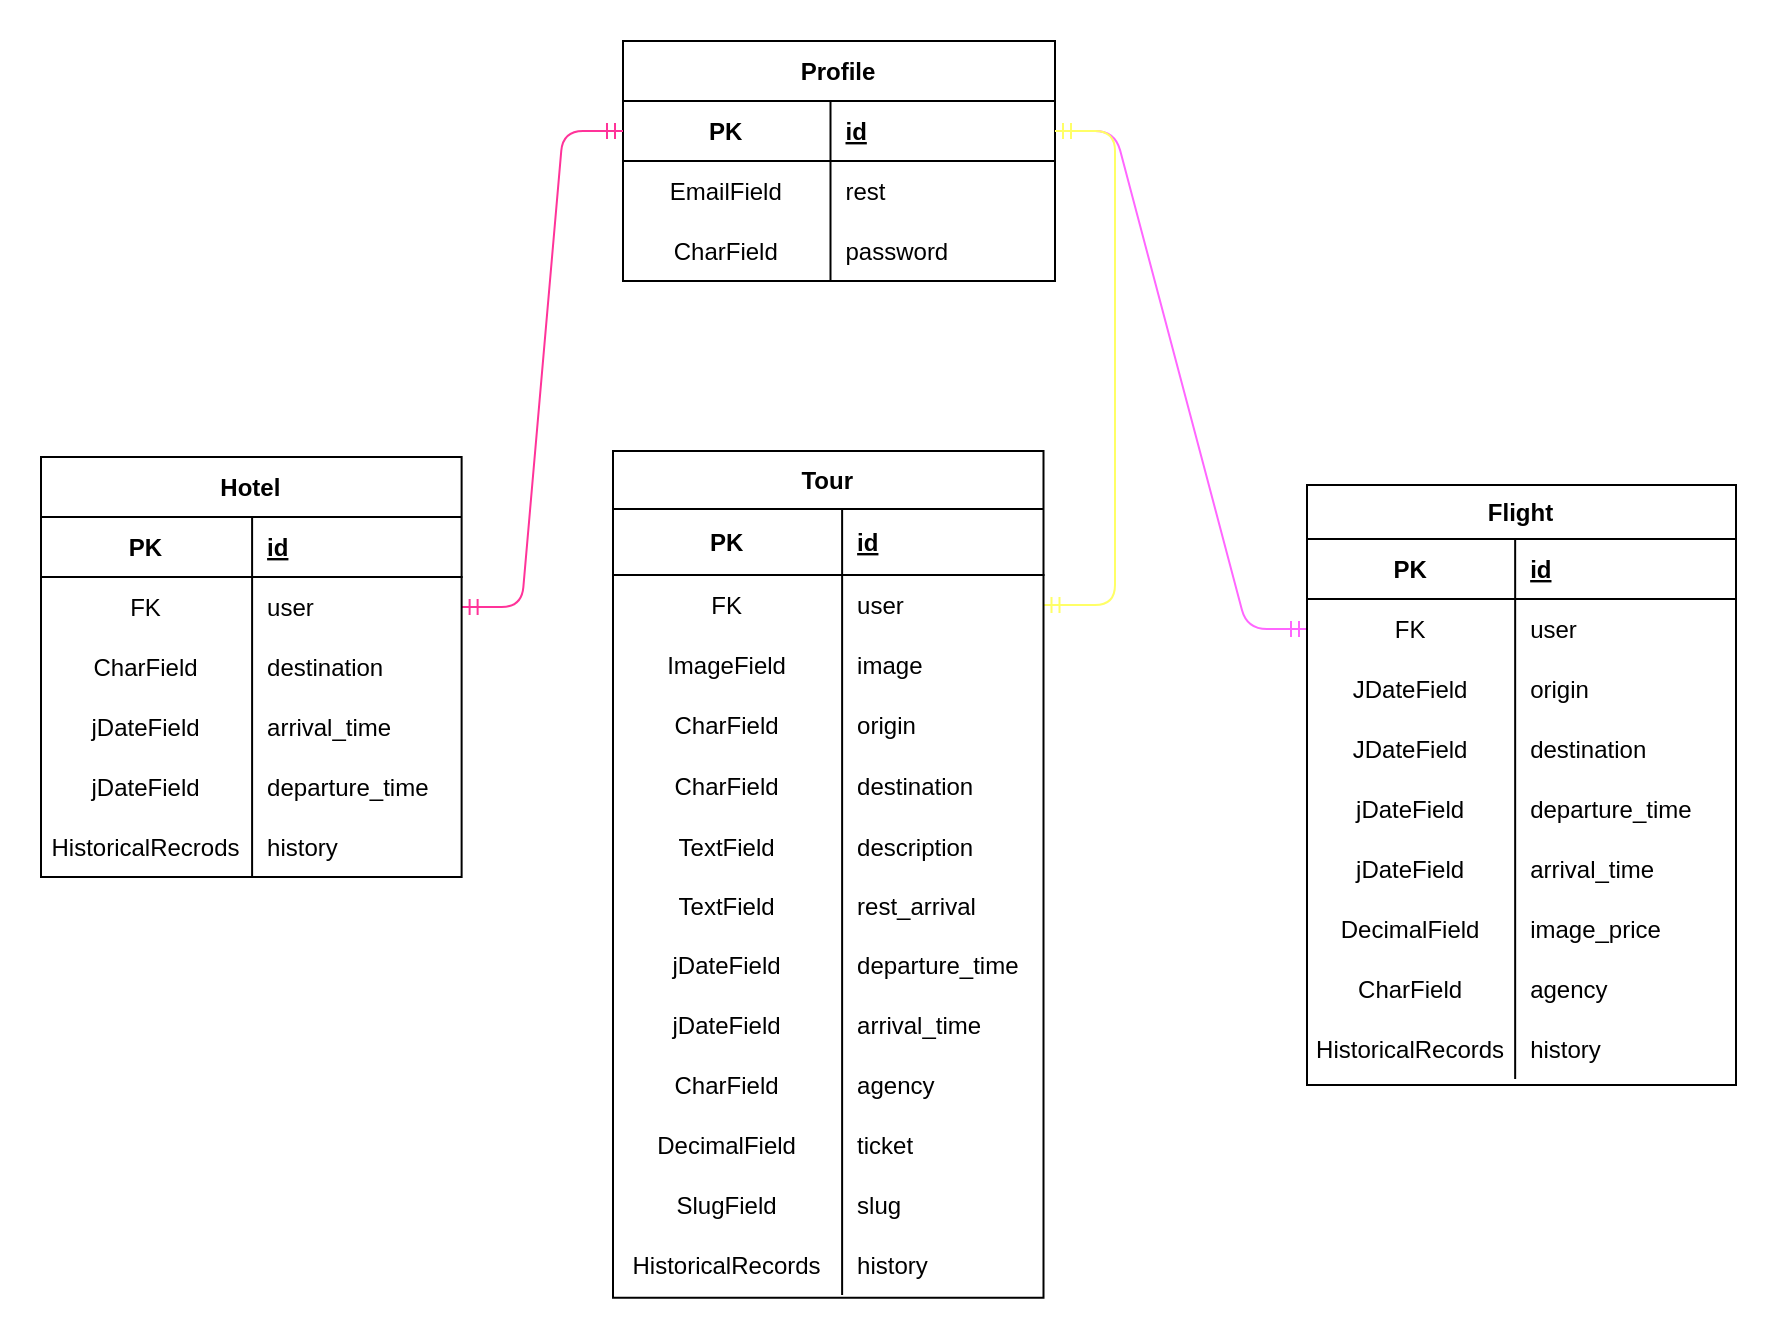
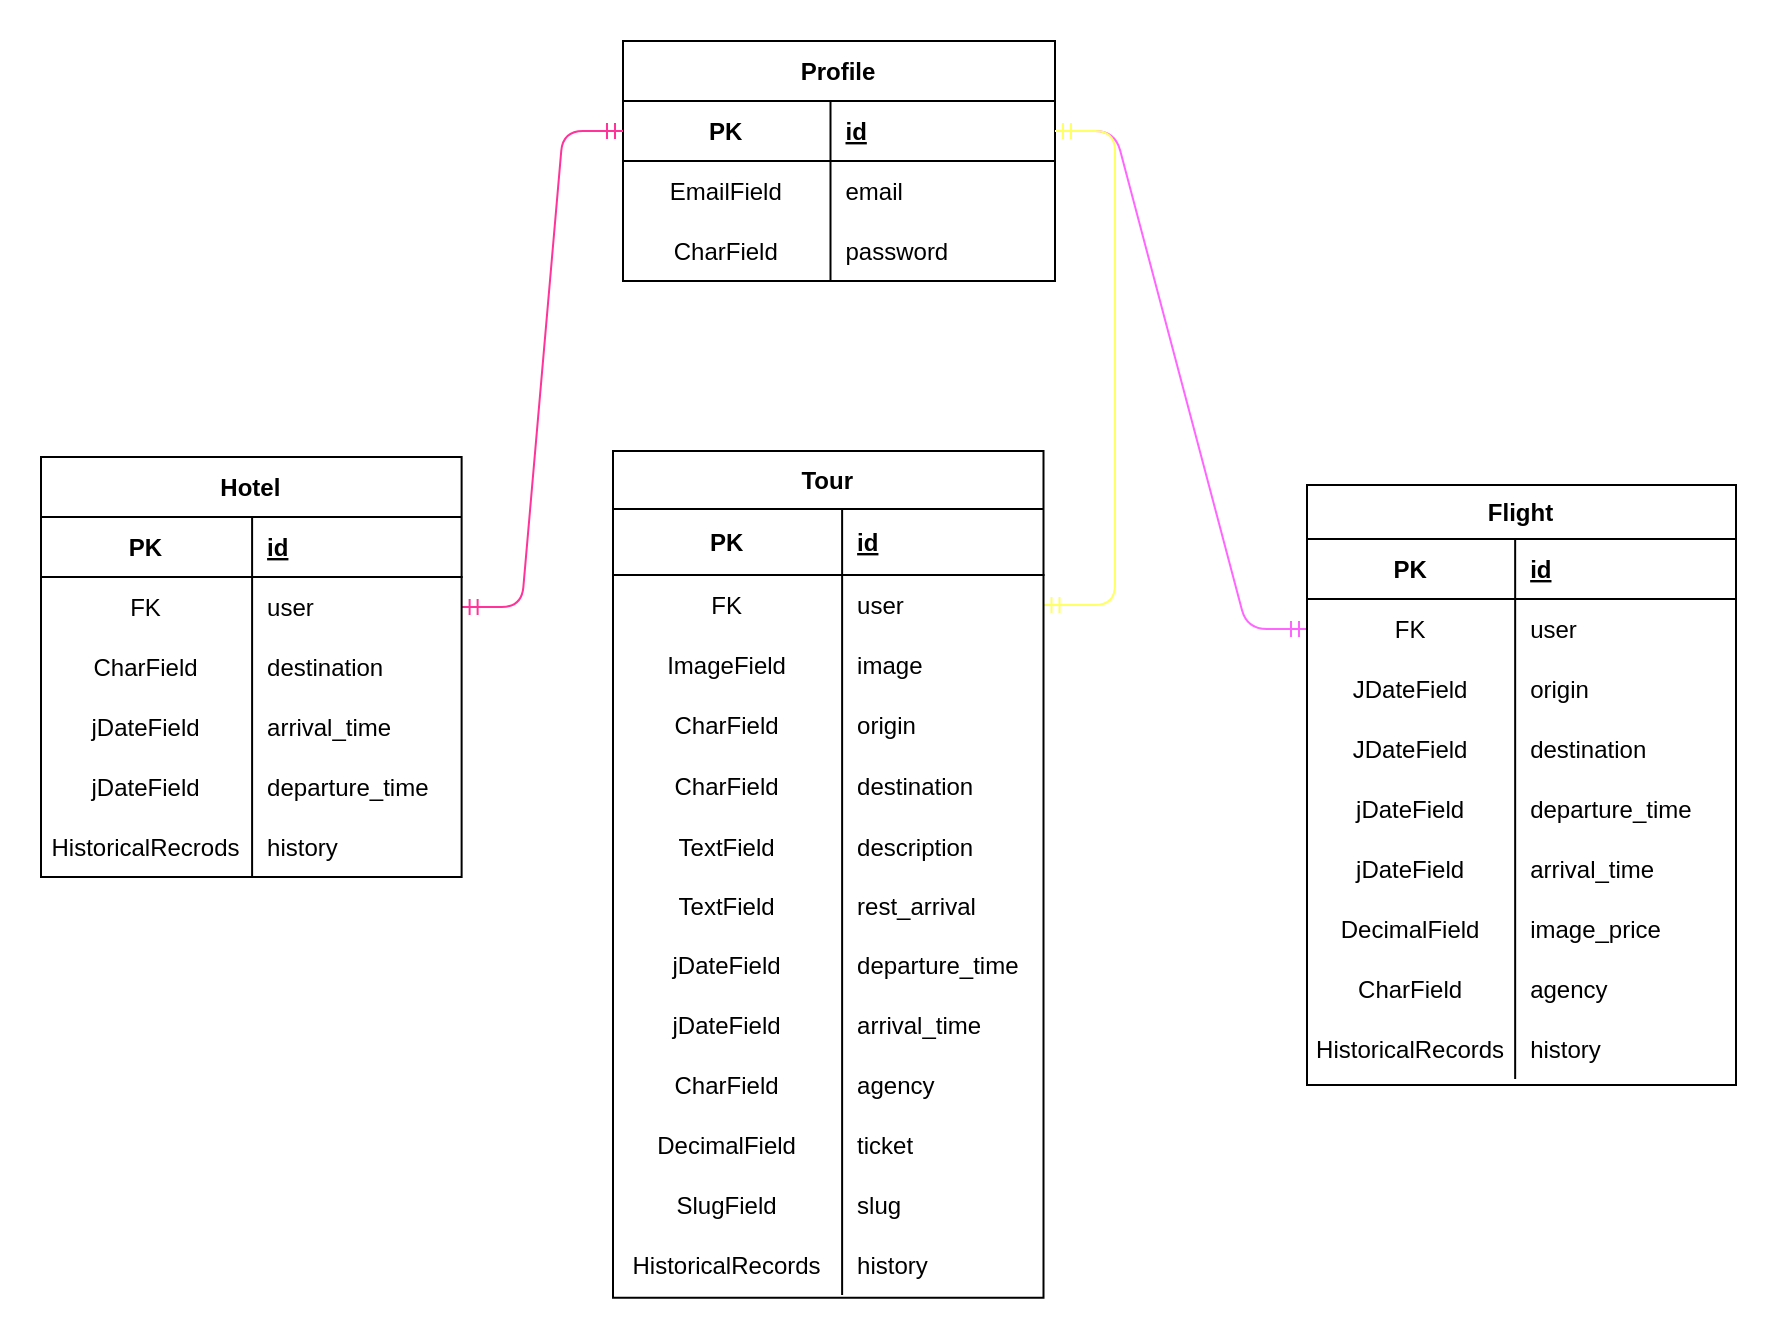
node "rest": label "rest" -> "email"
